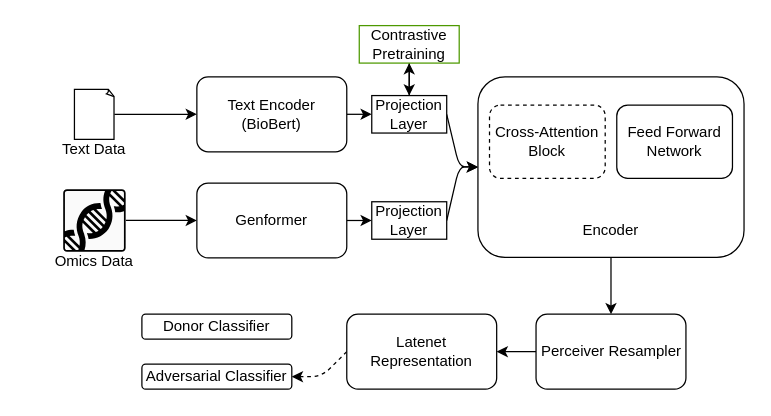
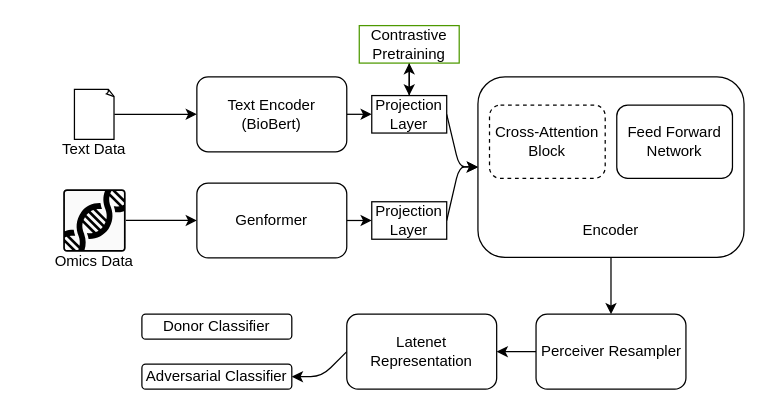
edge "Latenet Representation" -> "Adversarial Classifier": style dashed -> solid
